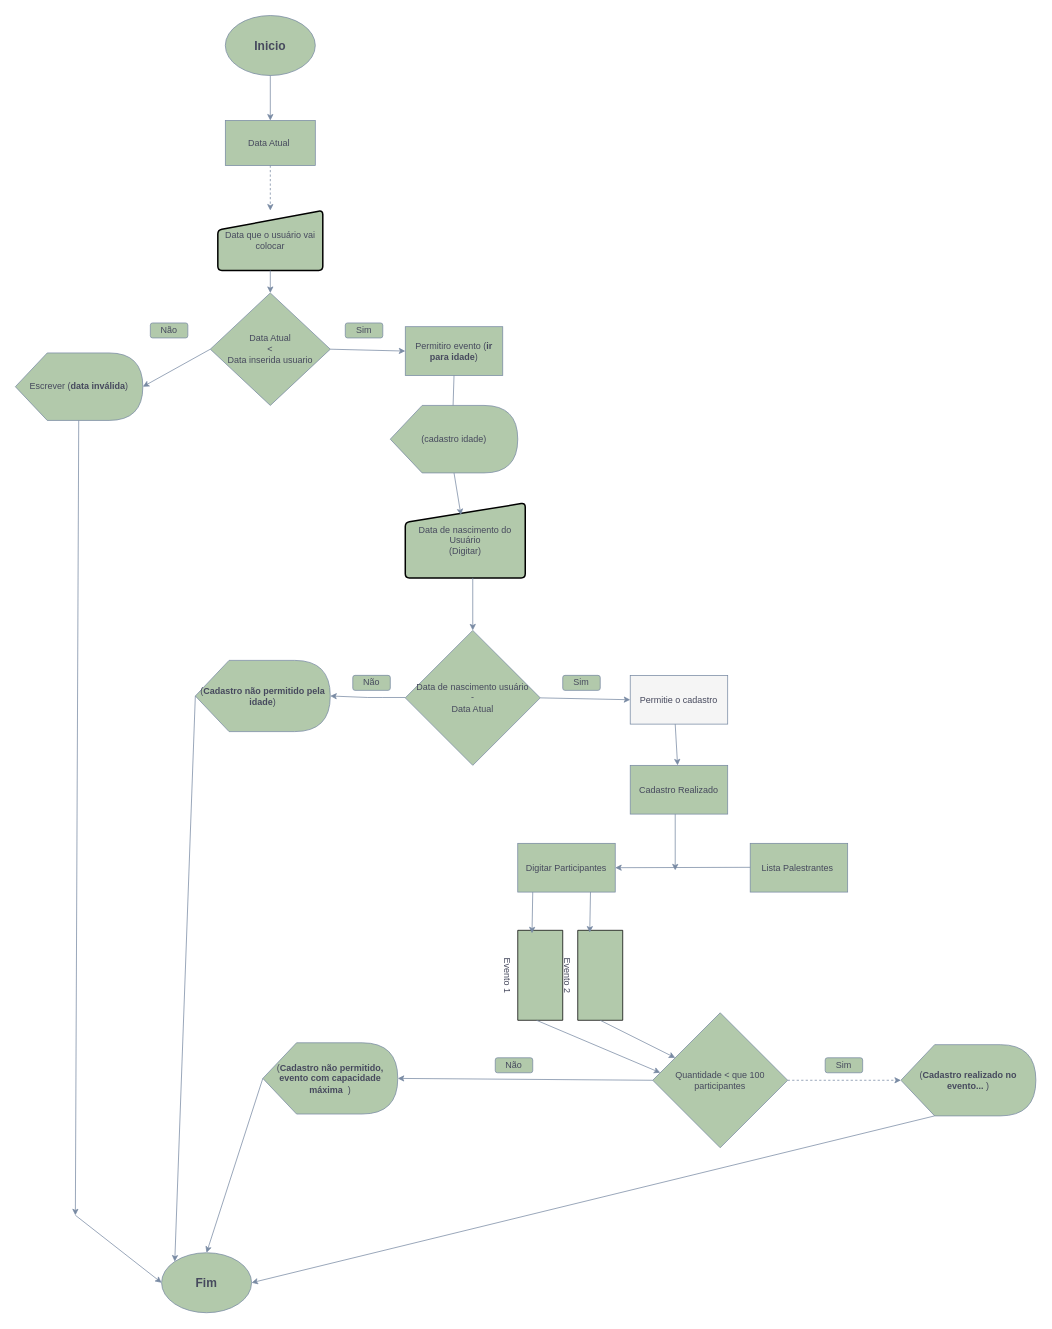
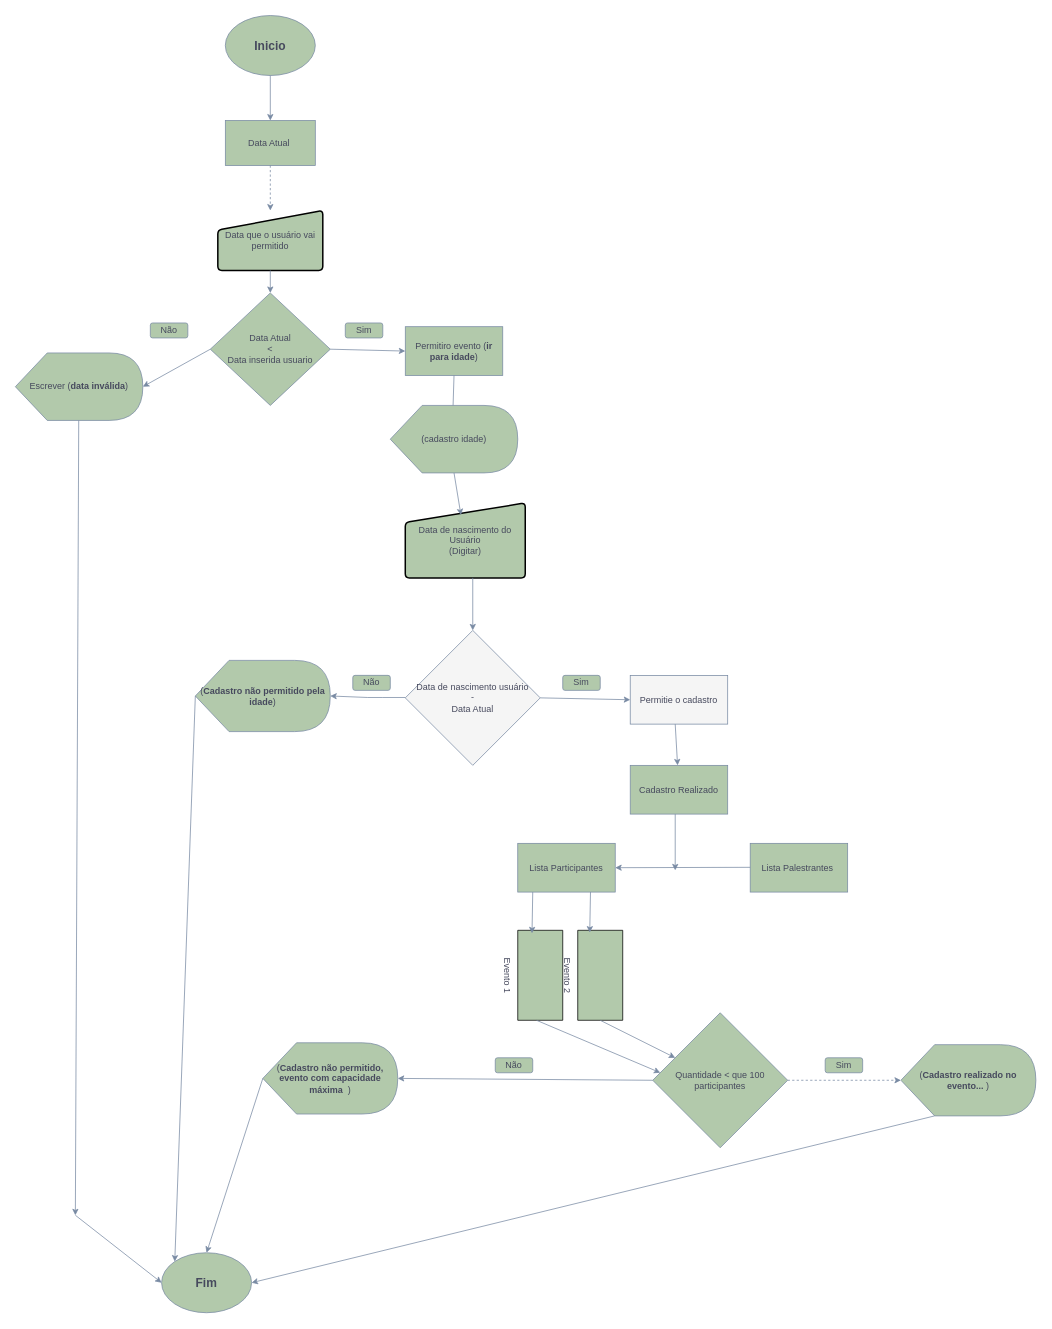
node "Data que o usuário vai colocar": label "Data que o usuário vai colocar" -> "Data que o usuário vai permitido"
node "Data de nascimento usuário - Data Atual": fillcolor #b2c9ab -> #f5f5f5
node "Digitar Participantes": label "Digitar Participantes" -> "Lista Participantes"
